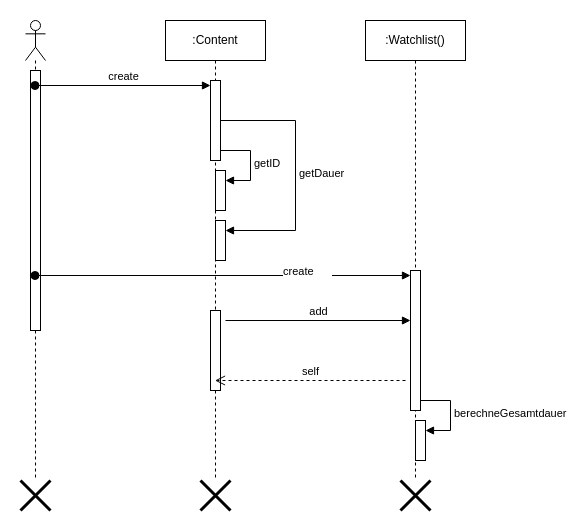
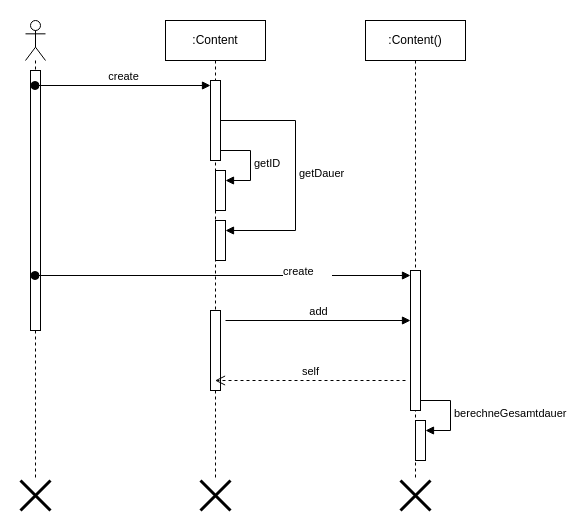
node ":Watchlist()": label ":Watchlist()" -> ":Content()"
